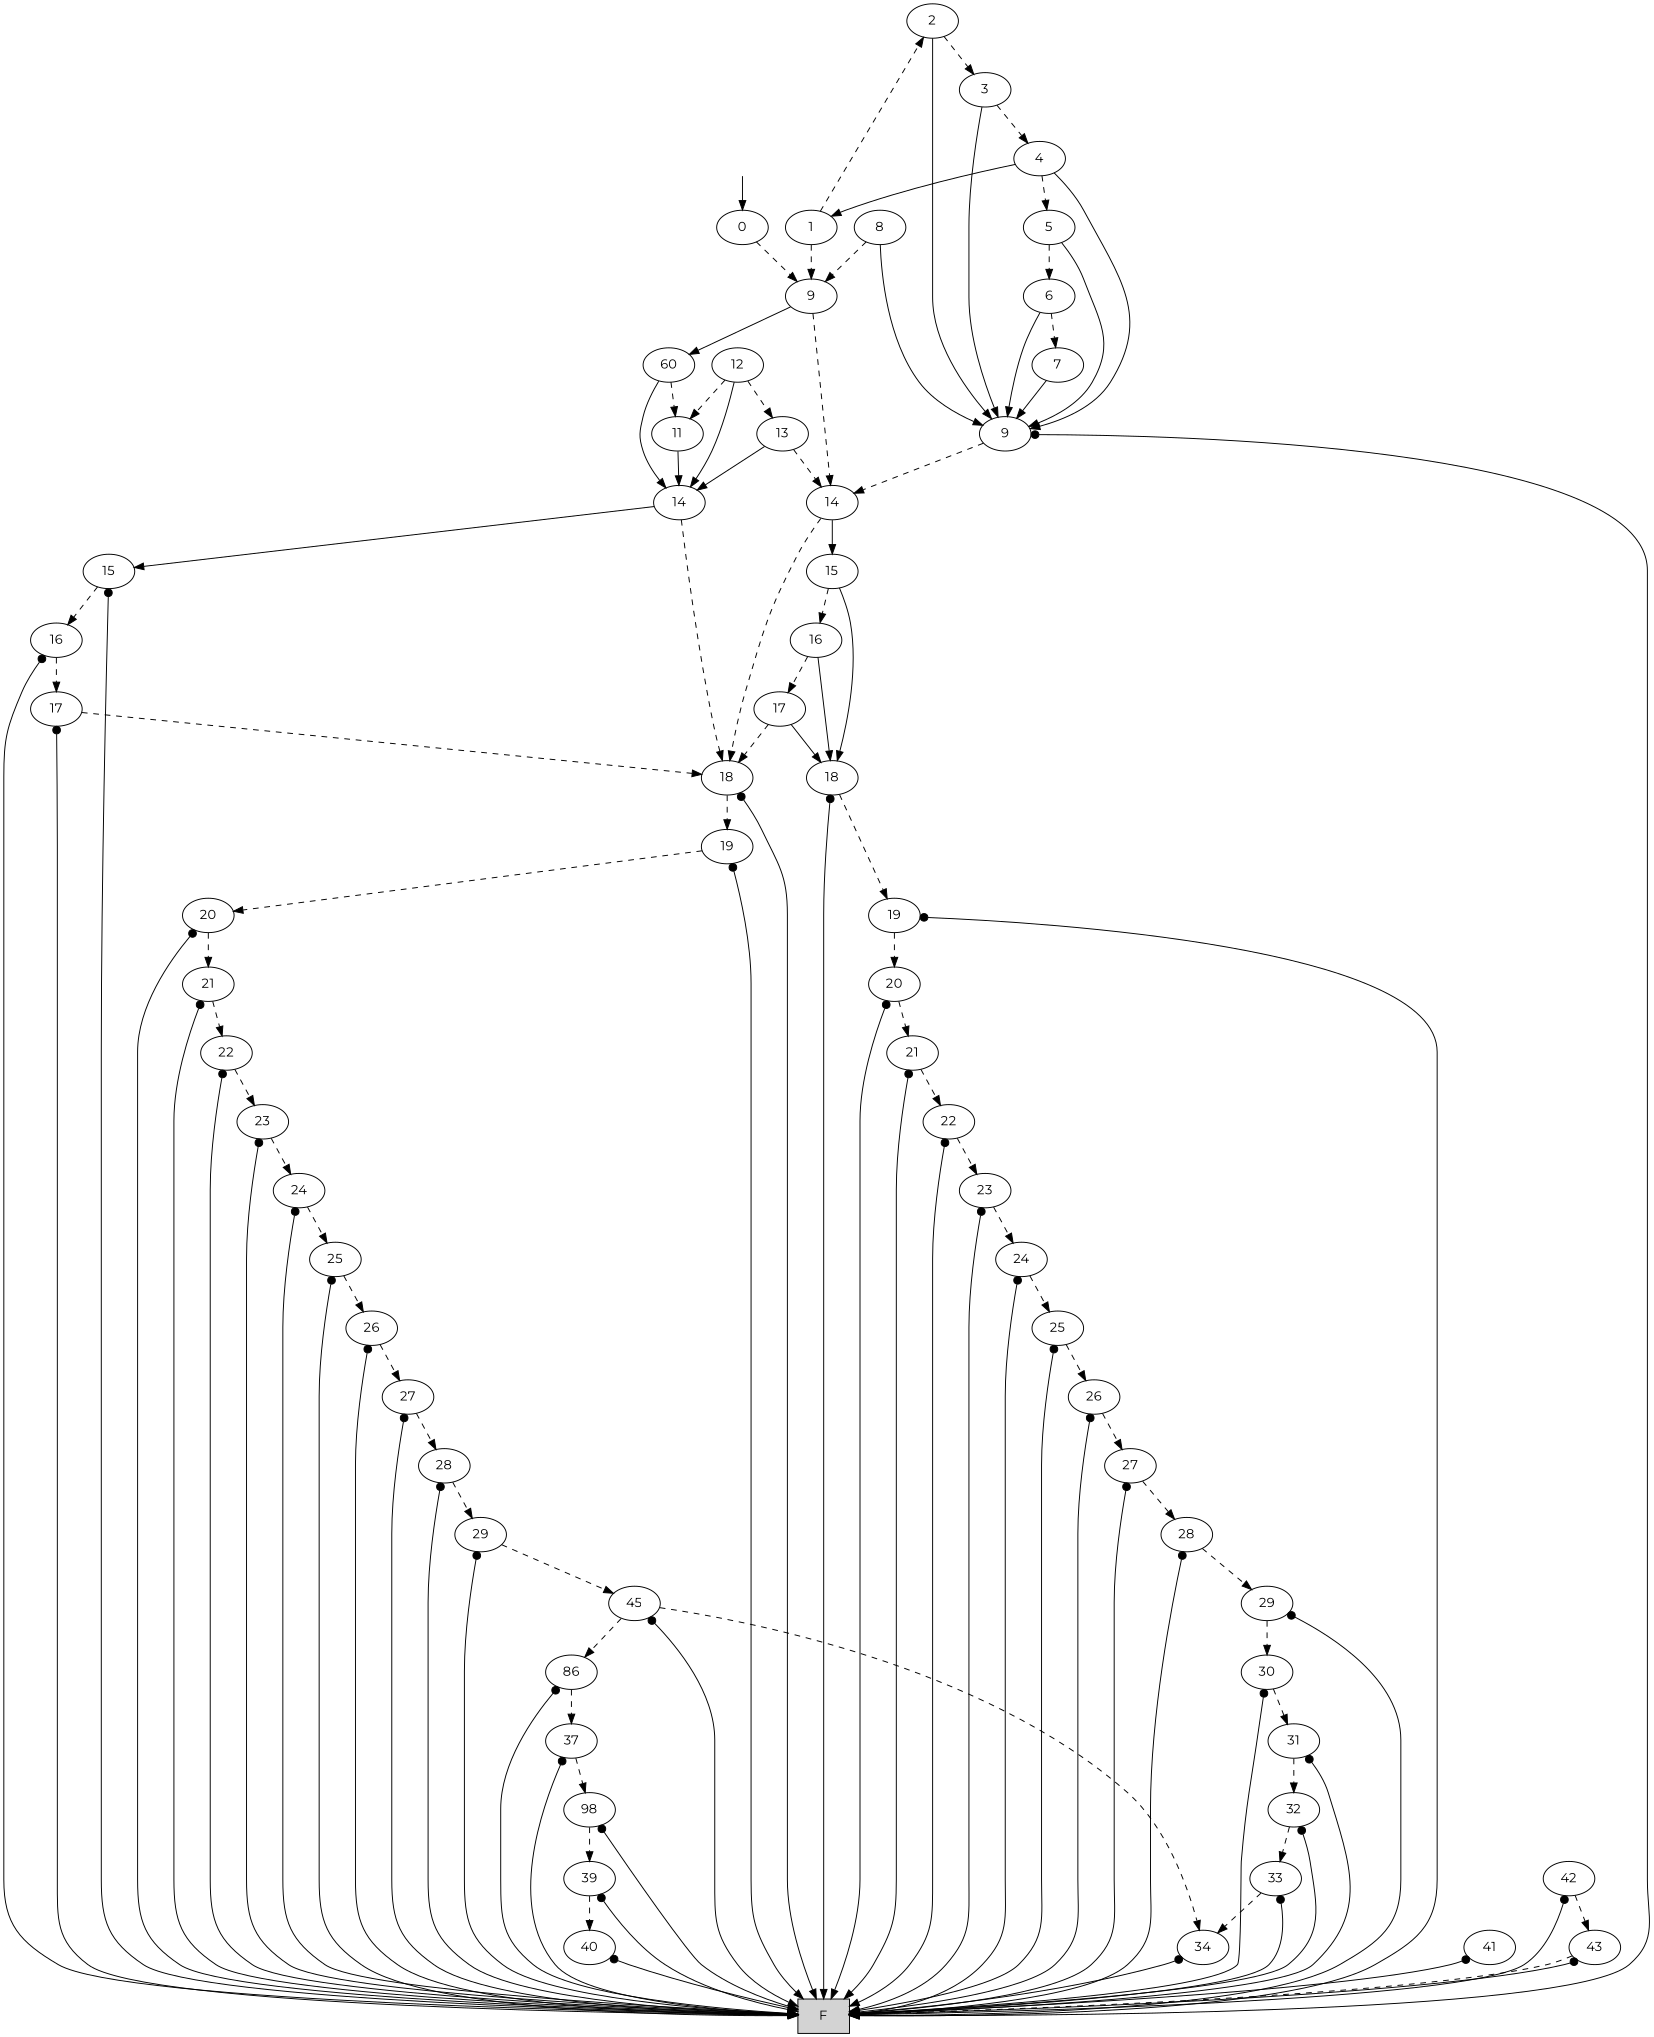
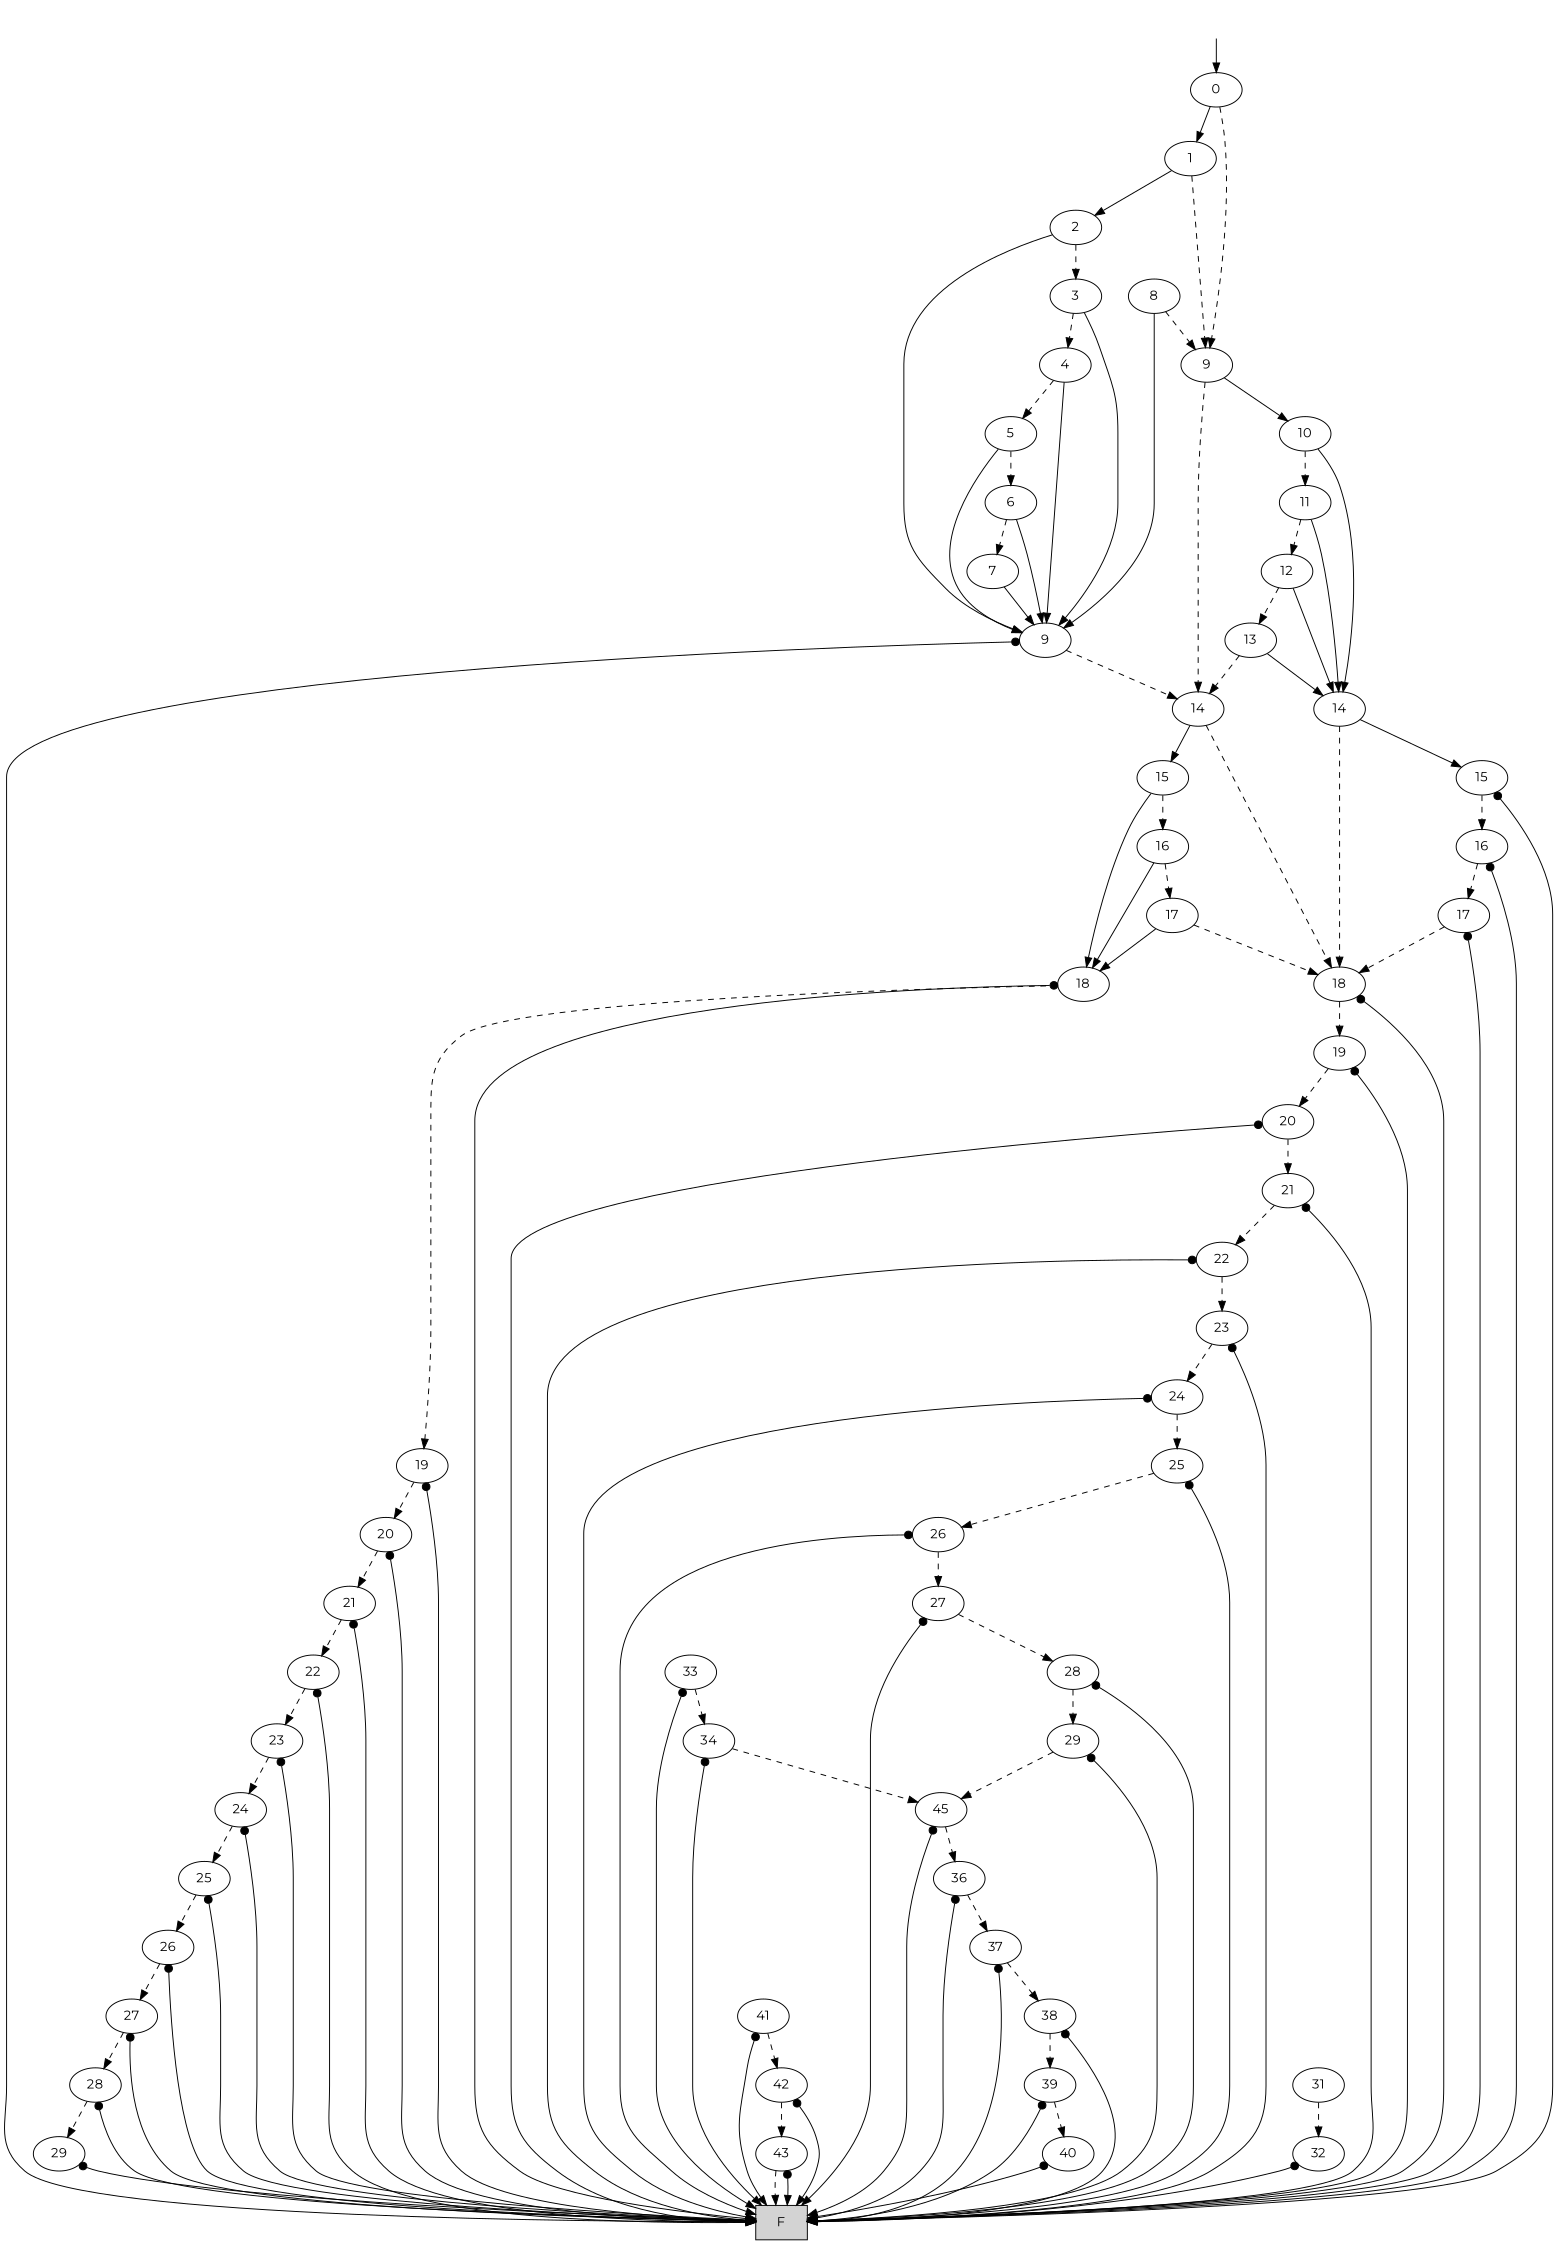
edge "2" -- "1": style dashed -> solid
edge "4" -- "1": now "0" -- "1"
node "60": label "60" -> "10"
edge "12" -> "11": reversed
node "86": label "86" -> "36"
node "30": removed
edge "45" -> "34": reversed
node "98": label "98" -> "38"
edge "32" -> "33": removed
edge "31" -- "F": removed
edge "41" -> "42": added
